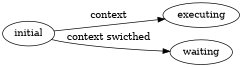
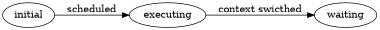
edge "initial" -> "executing": label "context" -> "scheduled"
edge "initial" -> "waiting": now "executing" -> "waiting"
